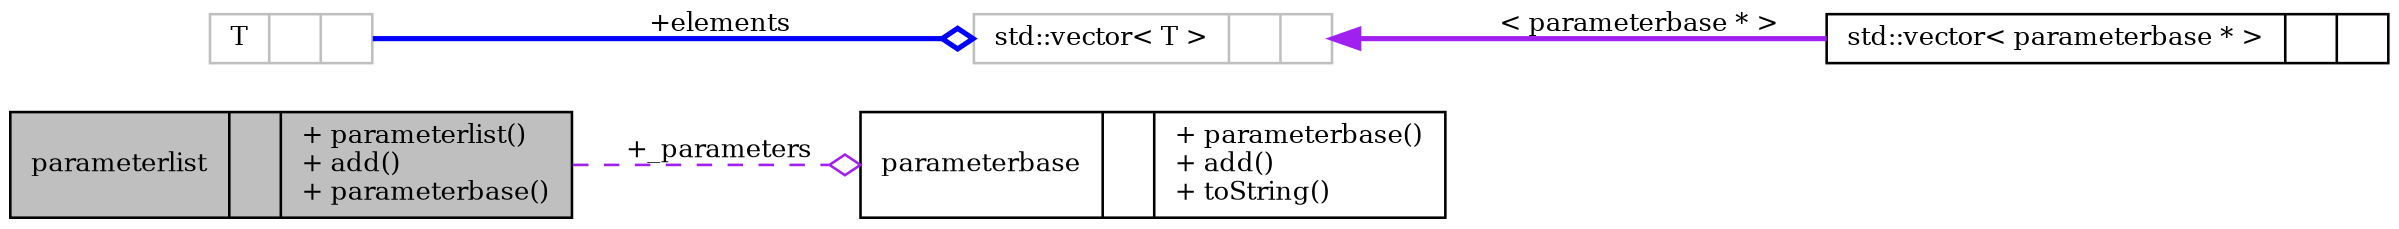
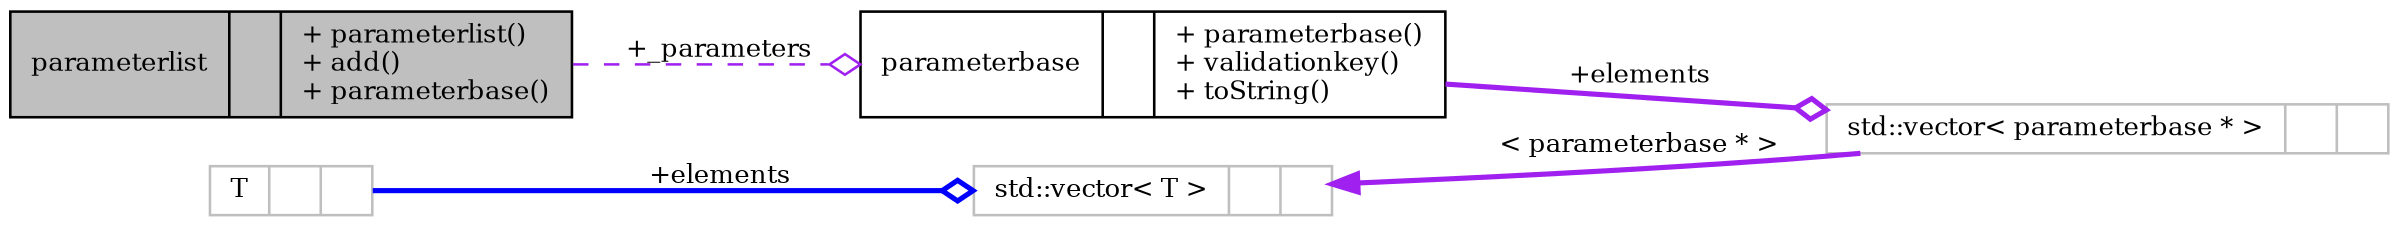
node "std::vector< parameterbase * >": color black -> grey75
edge "parameterbase" -> "std::vector< parameterbase * >": added, label "+elements"
node "parameterbase": text "+ add()" -> "+ validationkey()"
